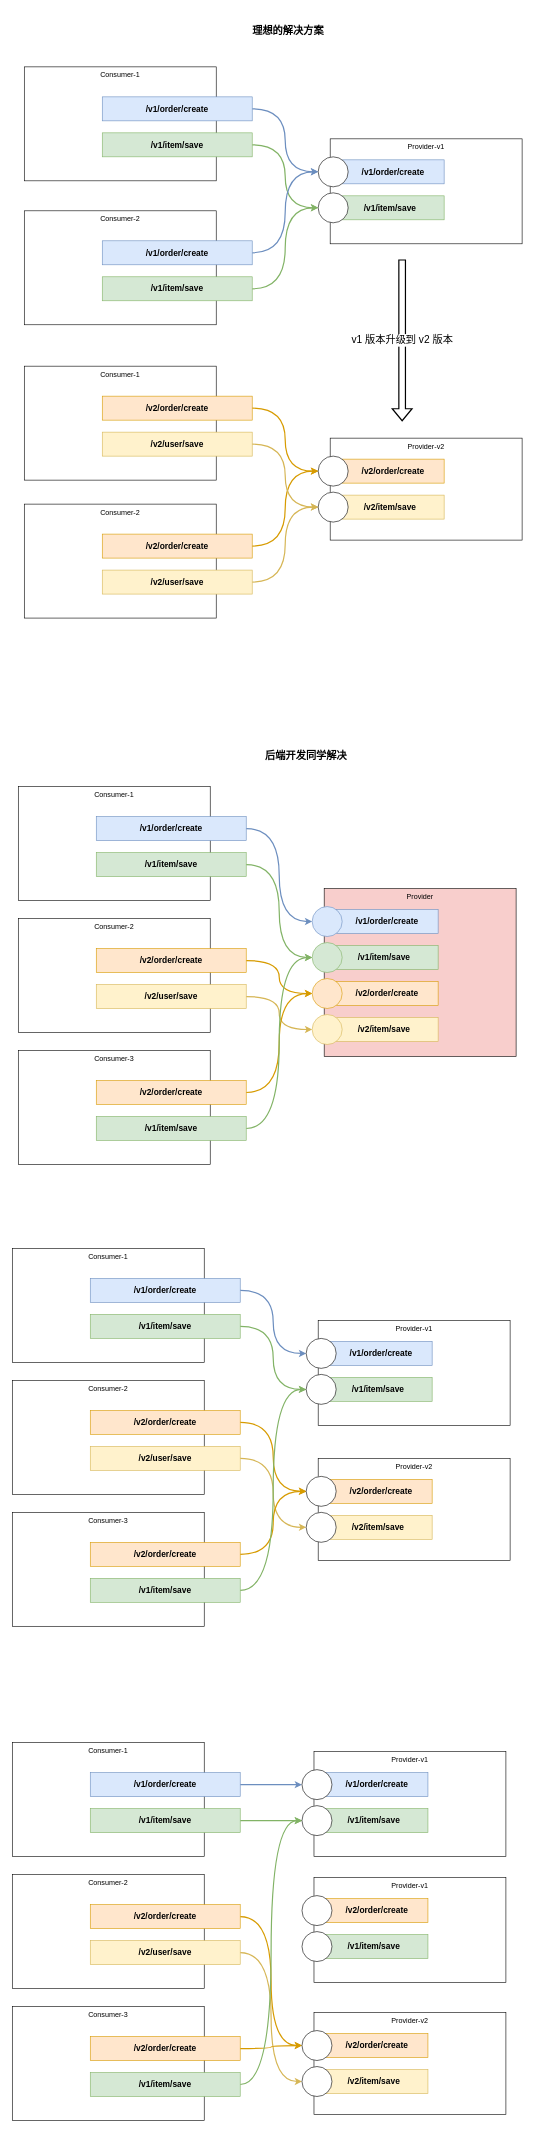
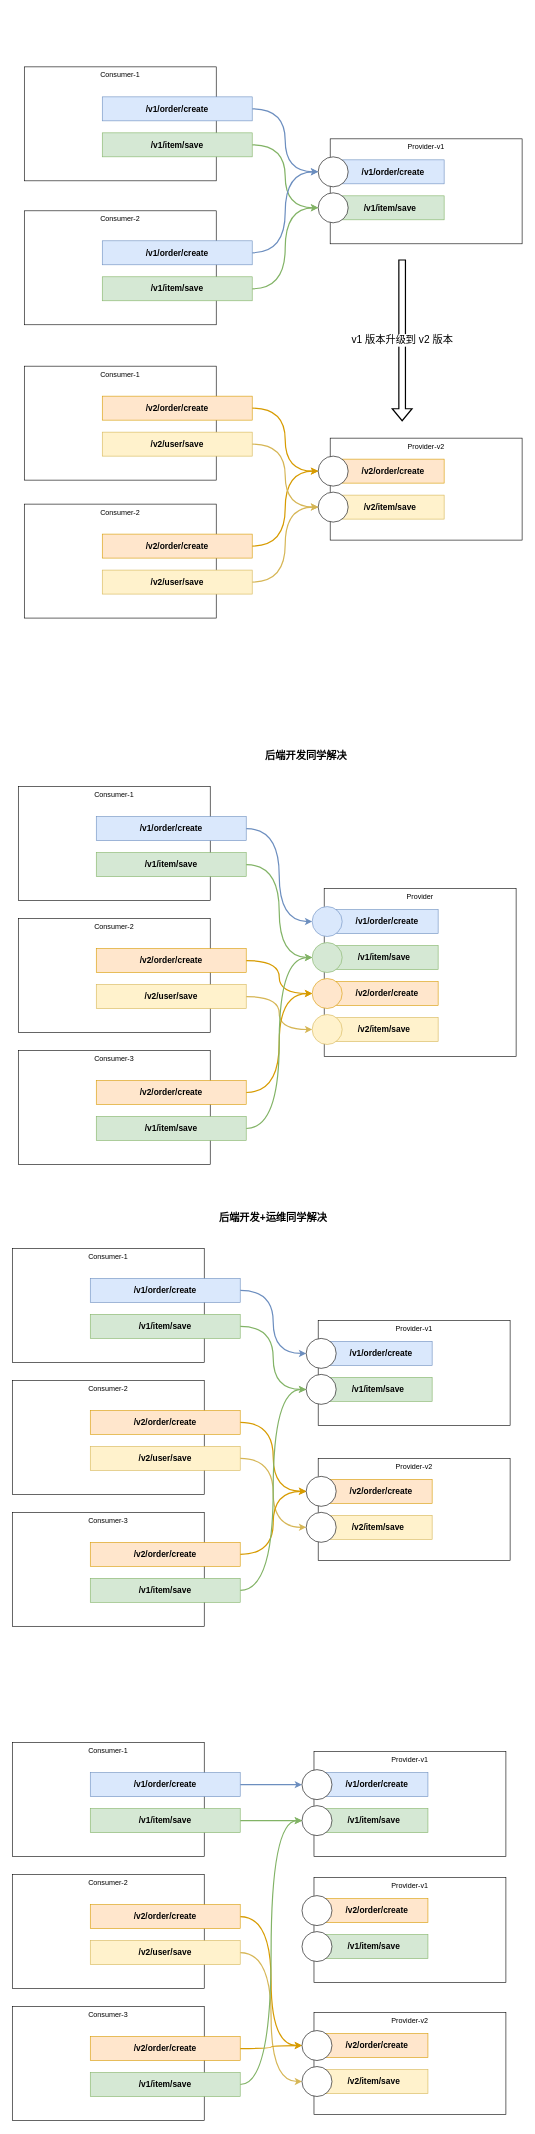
node "理想的解决方案": removed
node "Provider": fillcolor #f8cecc -> #ffffff
node "后端开发+运维同学解决": added
